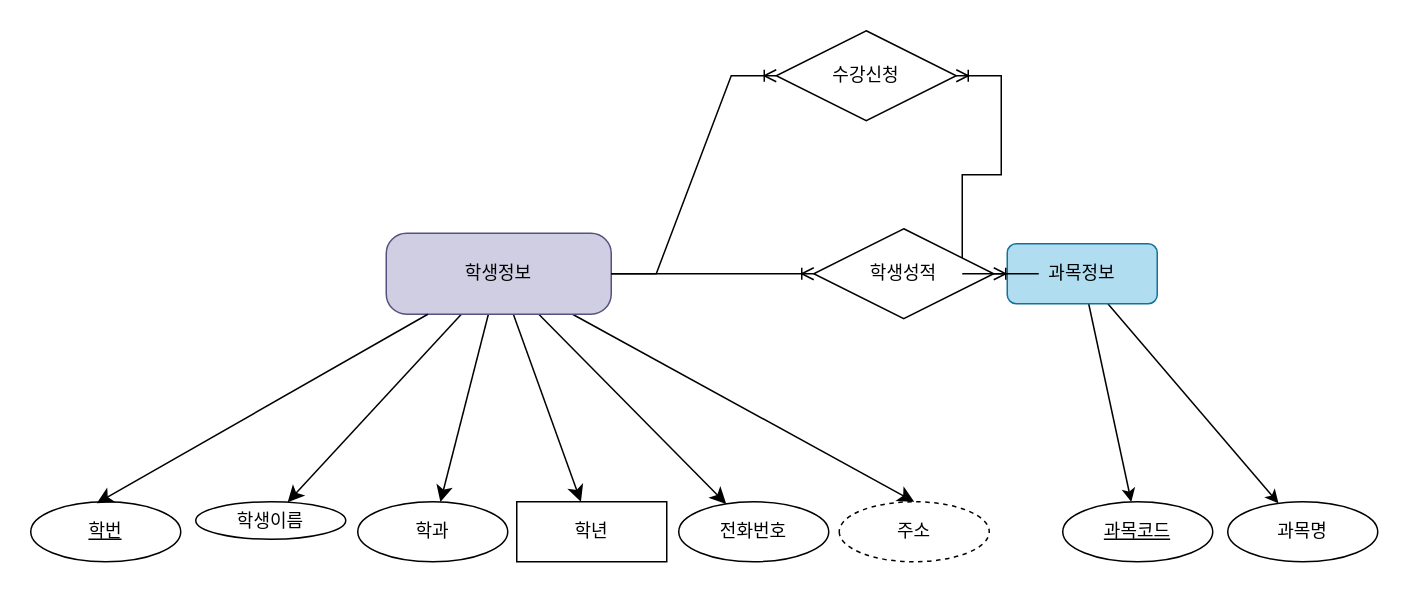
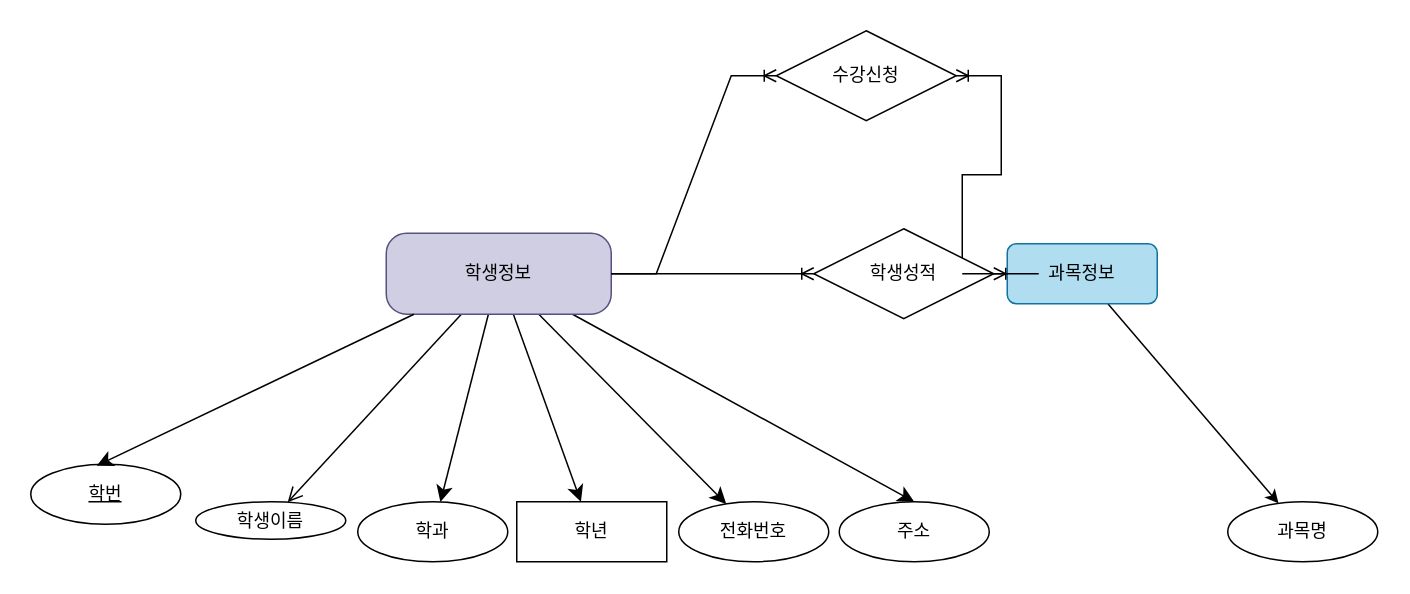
edge "과목정보" -> "과목코드": removed
edge "학생정보" -> "학생이름": arrowhead classic -> open
node "학번": moved (106, 532) -> (106, 494)
node "주소": style dashed -> solid
node "과목코드": removed
